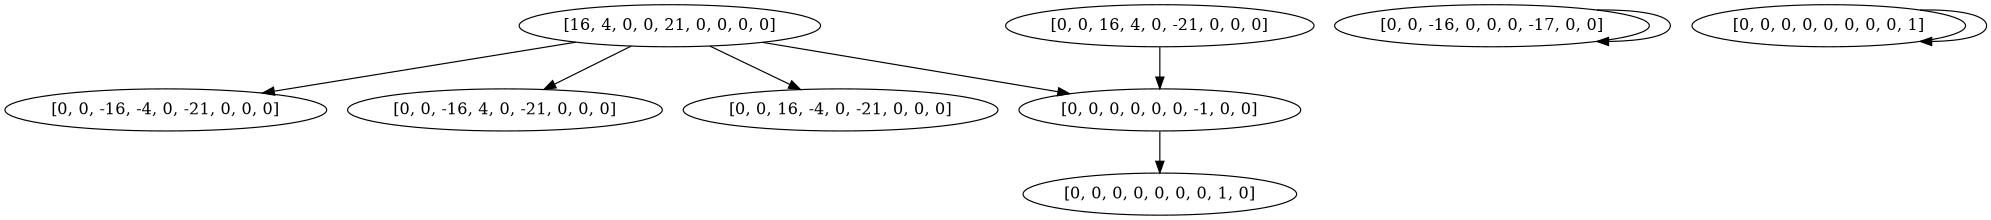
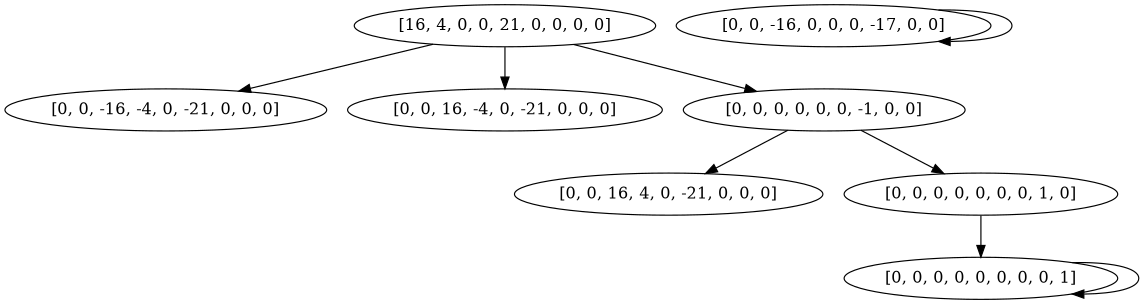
edge "[0, 0, 16, 4, 0, -21, 0, 0, 0]" -> "[0, 0, 0, 0, 0, 0, -1, 0, 0]": reversed
node "[0, 0, -16, 4, 0, -21, 0, 0, 0]": removed
edge "[0, 0, 0, 0, 0, 0, 0, 1, 0]" -> "[0, 0, 0, 0, 0, 0, 0, 0, 1]": added
